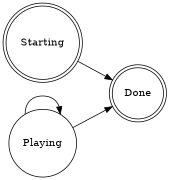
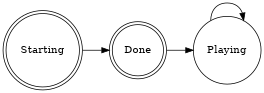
edge "Playing" -> "Done": reversed
